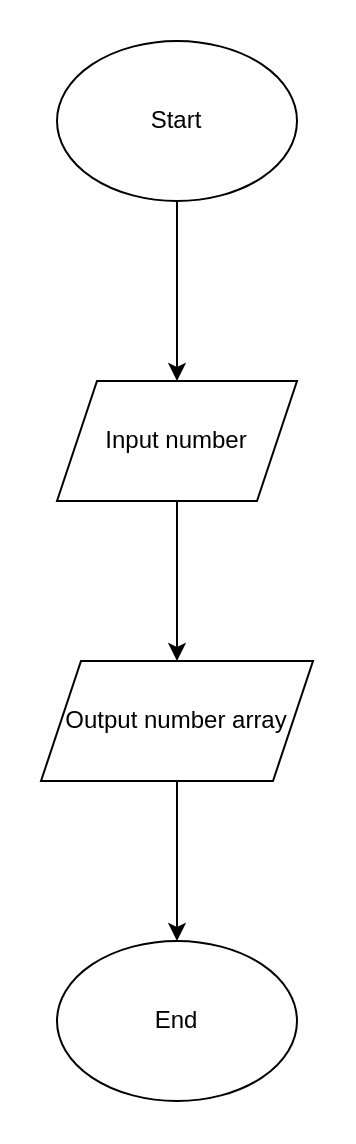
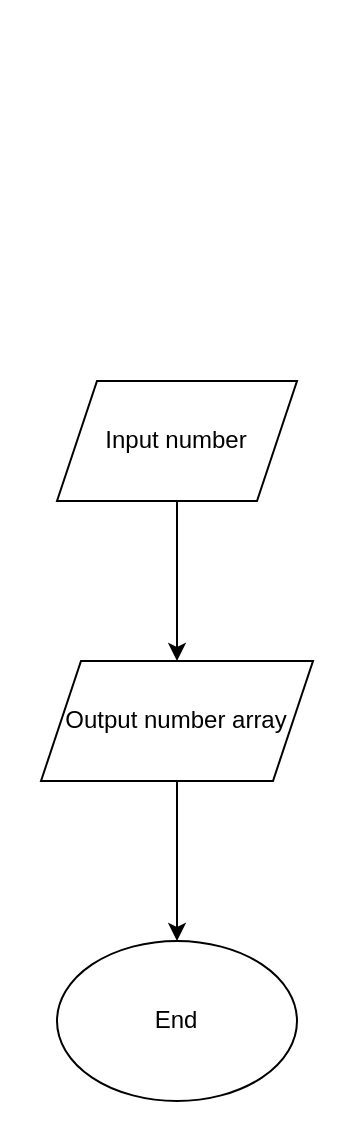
node "Start": removed
edge "Start" -> "Input number": removed
